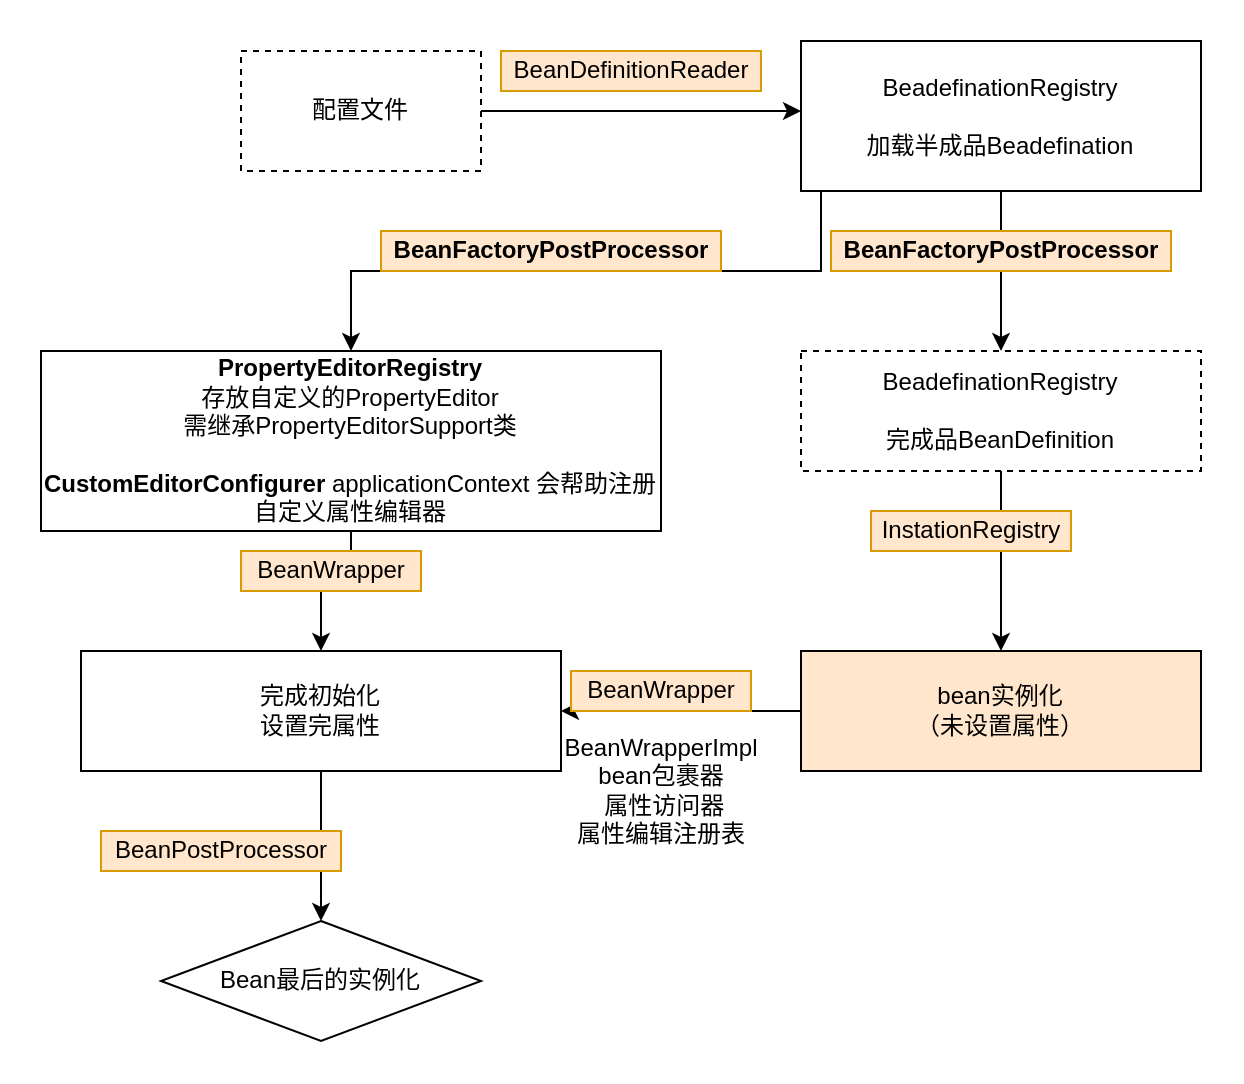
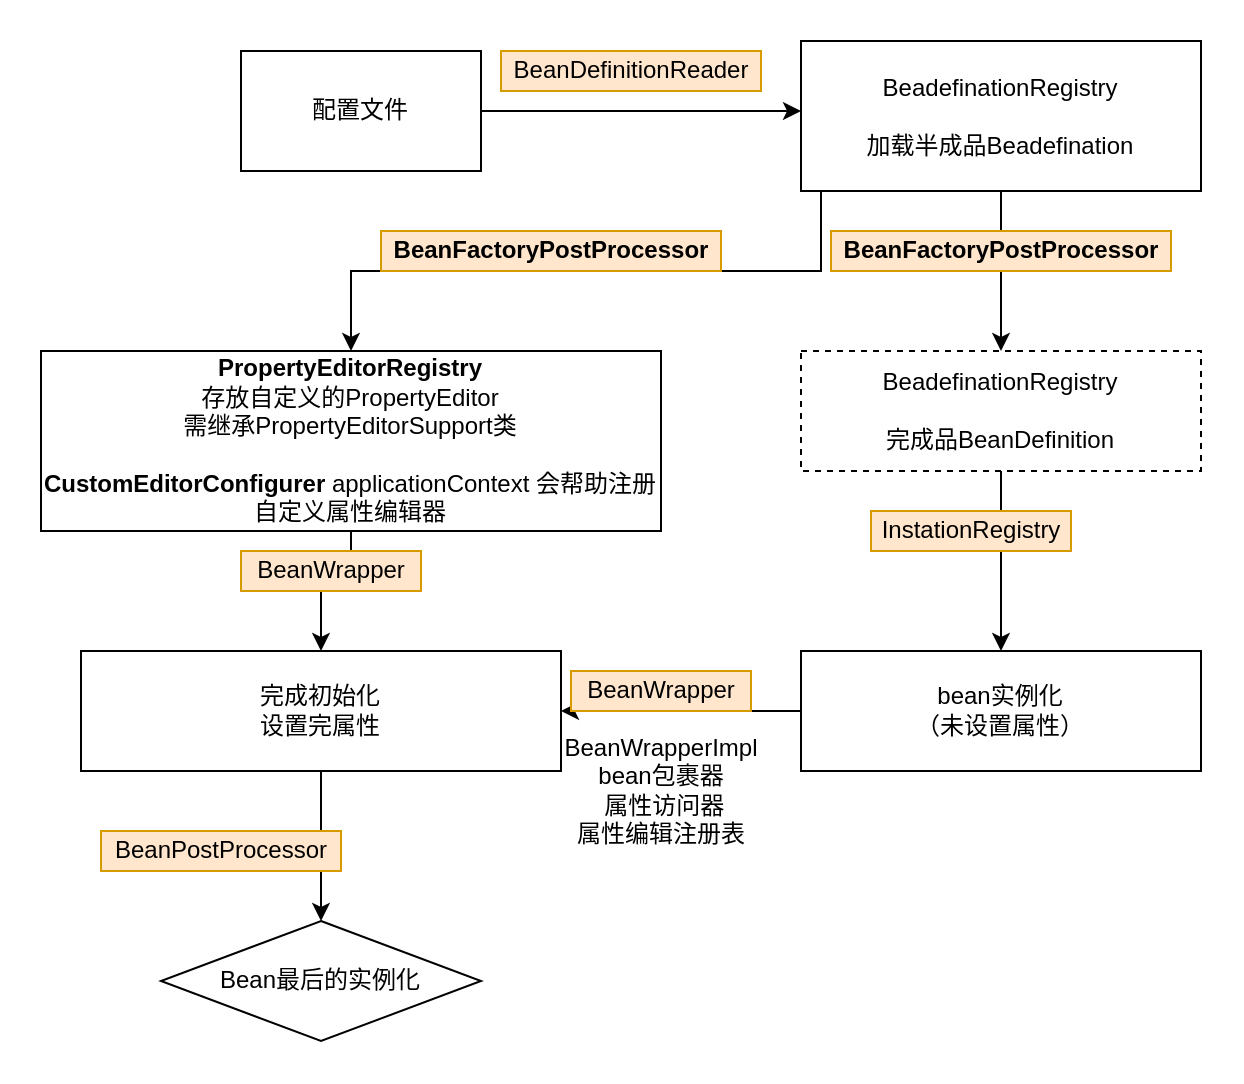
node "配置文件": style dashed -> solid
node "bean实例化 （未设置属性）": fillcolor #ffe6cc -> #ffffff
